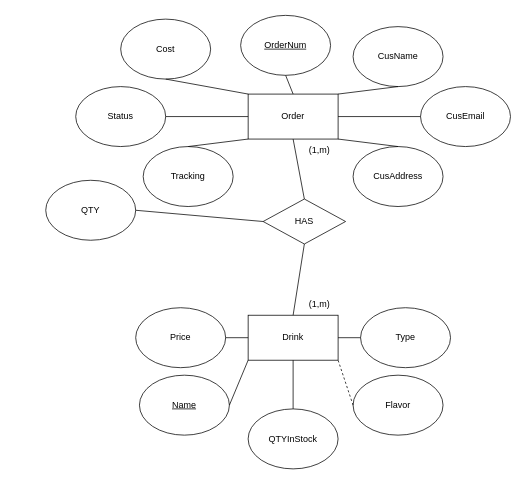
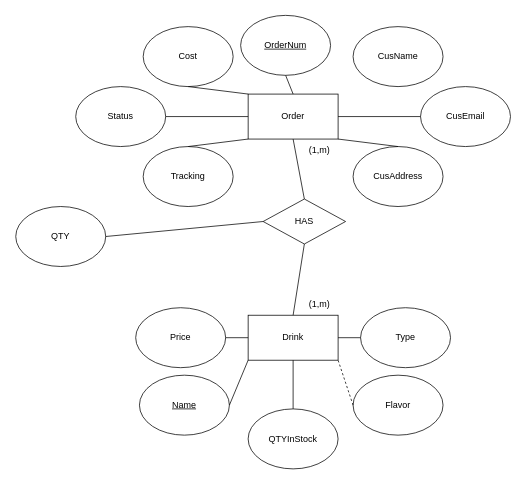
node "Cost": moved (165, 49) -> (188, 57)
edge "CusName" -- "Order": removed
node "QTY": moved (90, 210) -> (60, 237)
